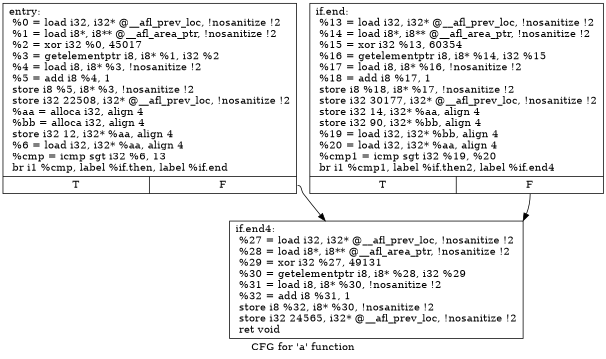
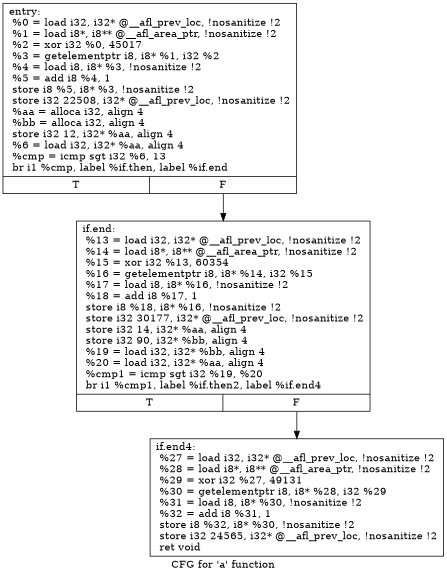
node "if.end:": text "store i8 %18, i8* %17, !nosanitize !2" -> "store i8 %18, i8* %16, !nosanitize !2"
edge "entry:" -> "if.end4:": now "entry:" -> "if.end:"
